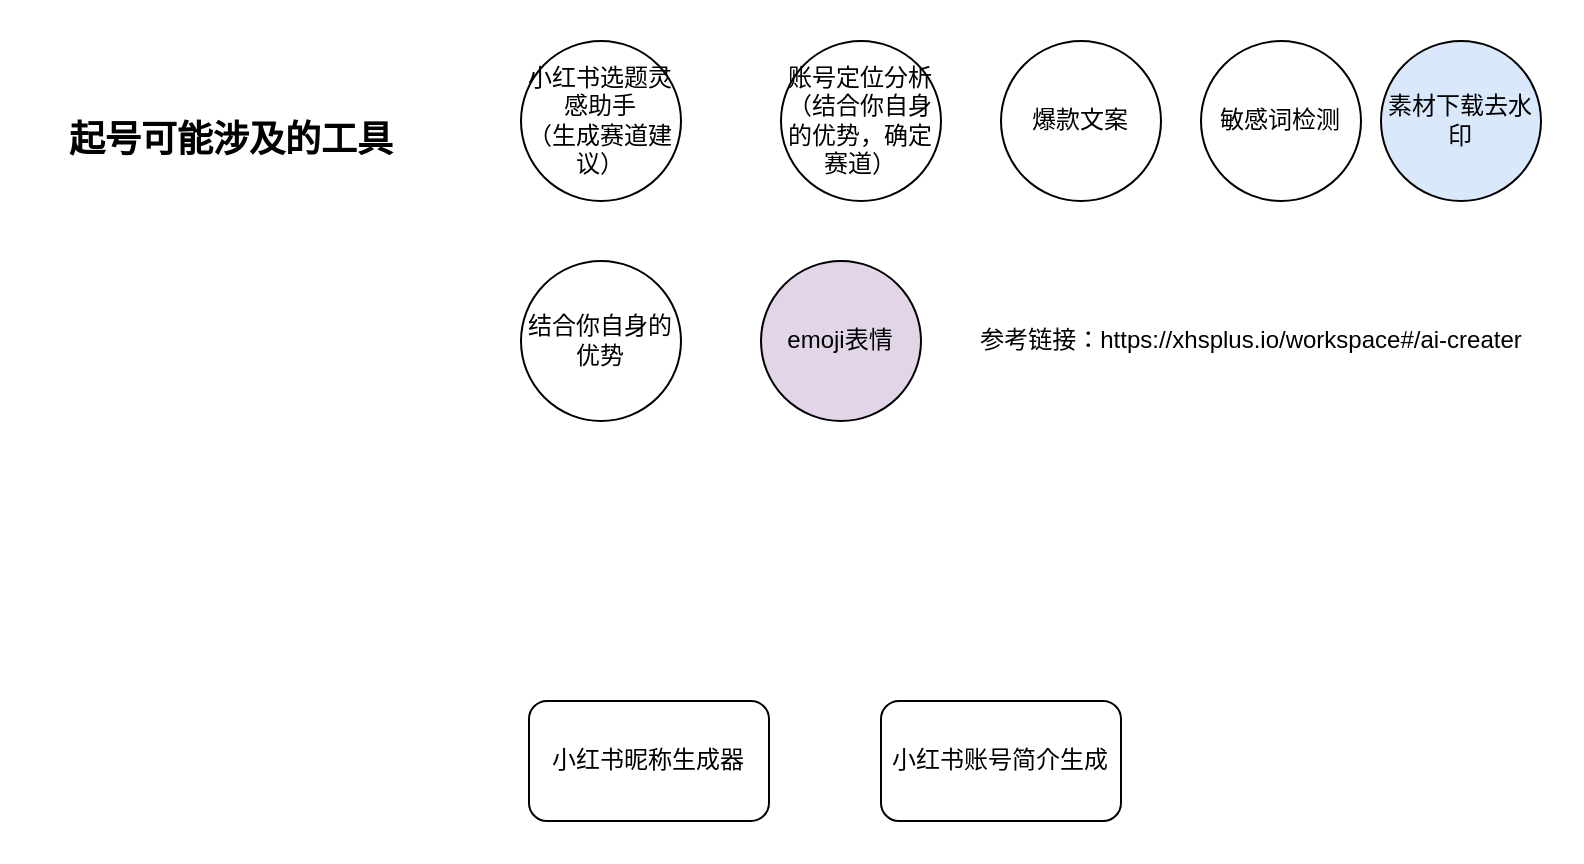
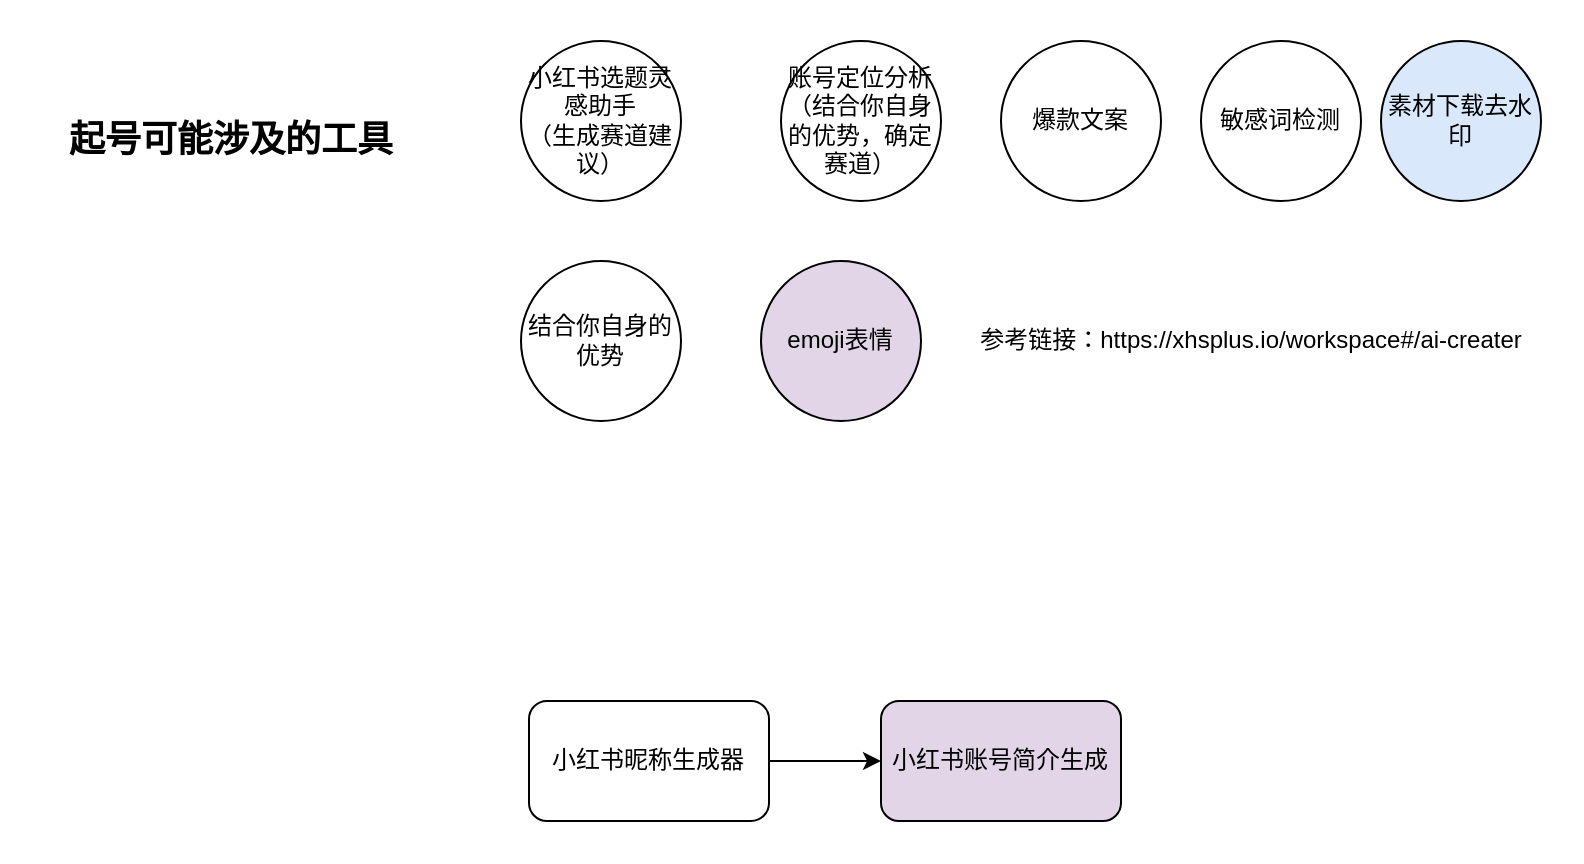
edge "小红书昵称生成器" -> "小红书账号简介生成": added
node "小红书账号简介生成": fillcolor #ffffff -> #e1d5e7
